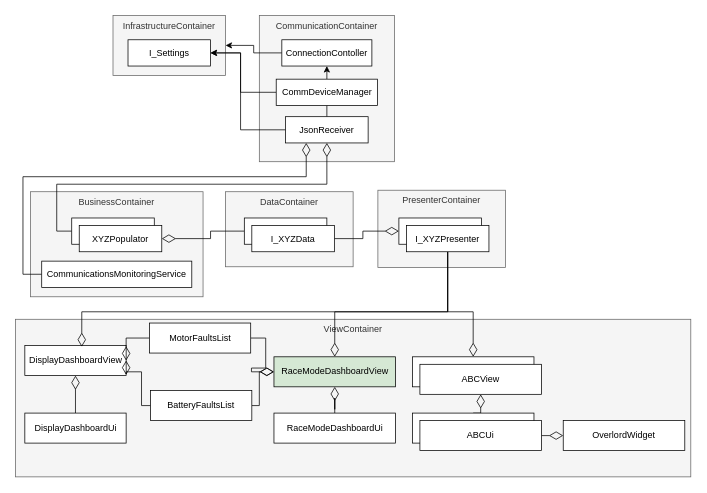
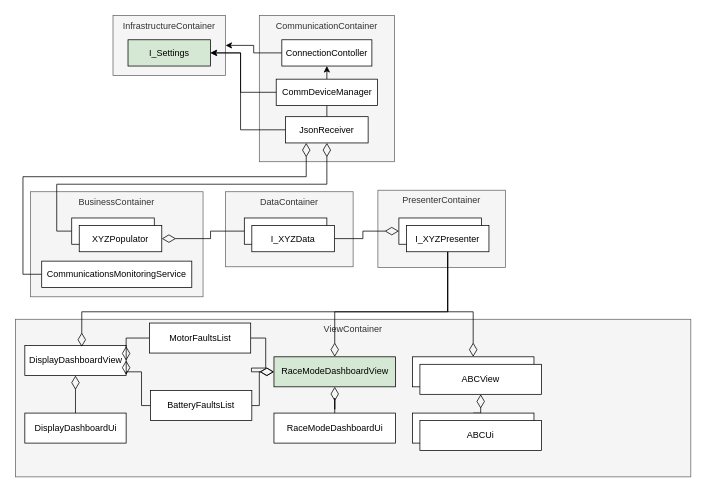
node "I_Settings": fillcolor #ffffff -> #d5e8d4
edge "ABCUi" -> "OverlordWidget": removed
node "OverlordWidget": removed
